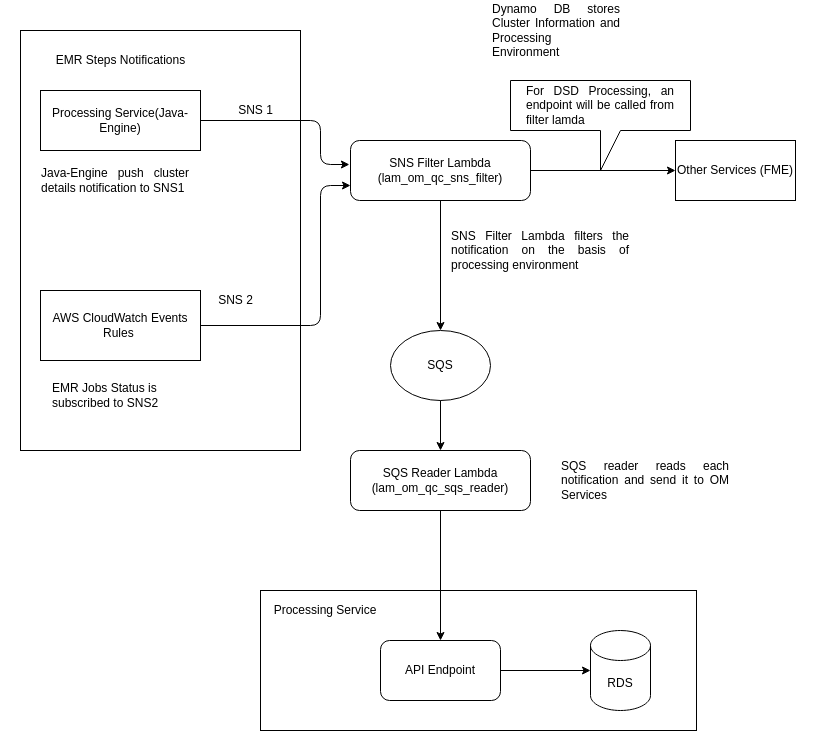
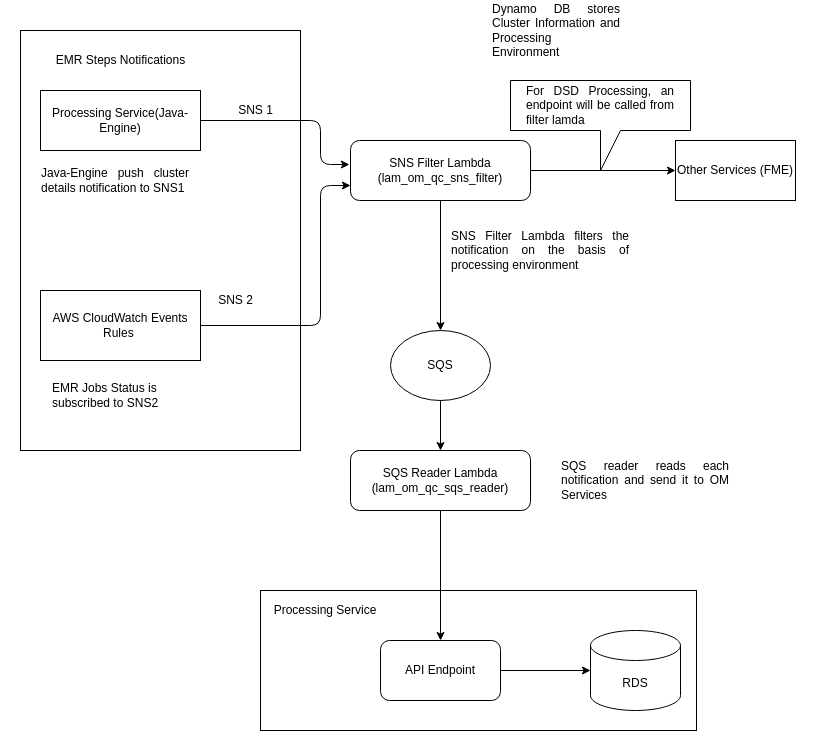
node "RDS": size 60x80 -> 90x80
